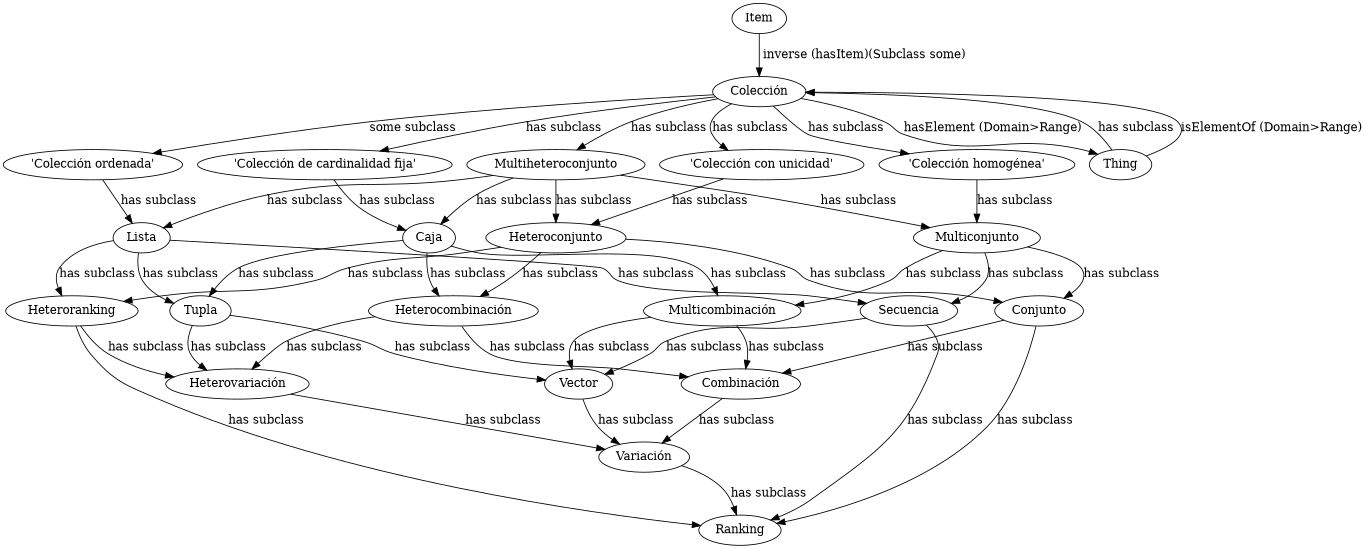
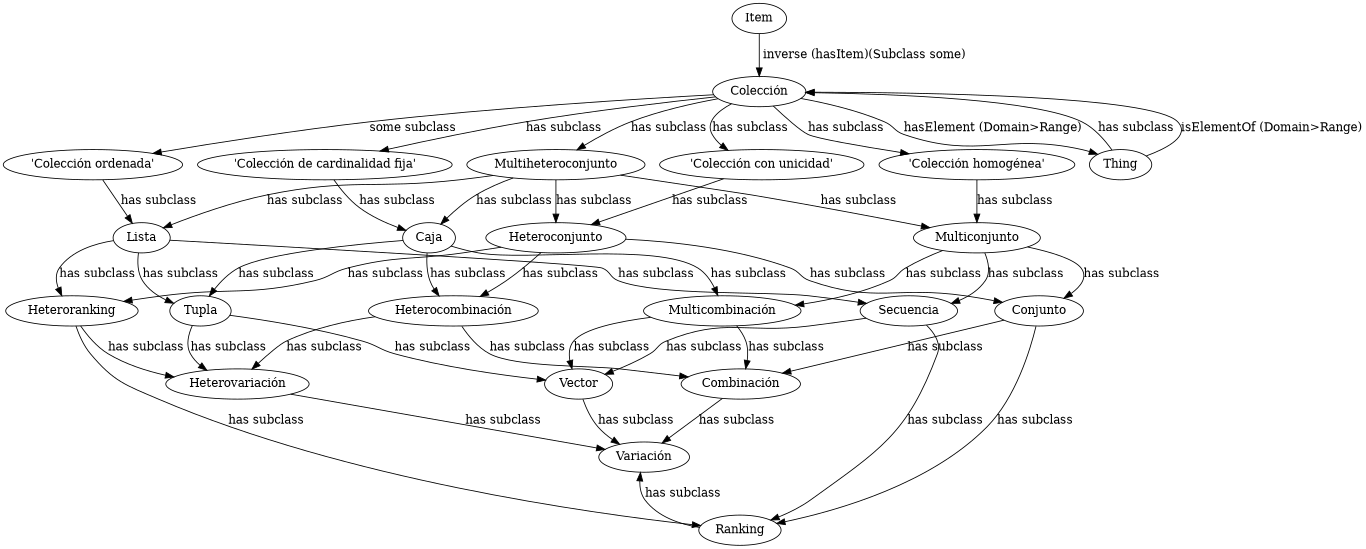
edge "Variación" -> "Ranking": reversed
